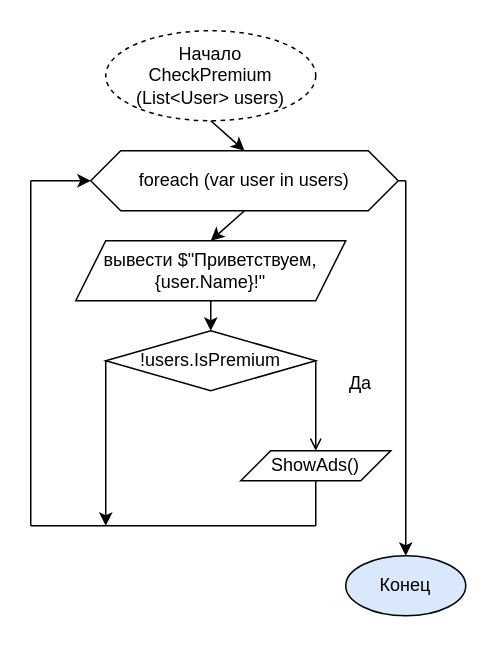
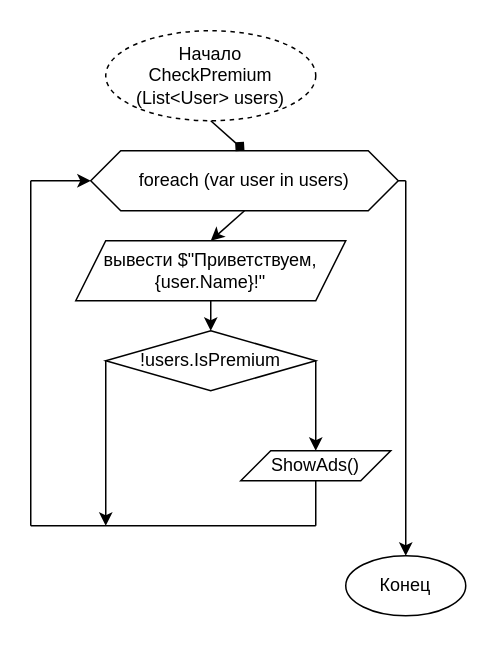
edge "Начало CheckPremium (List<User> users)" -> "foreach (var user in users)": arrowhead classic -> diamond
node "Да": removed
edge "!users.IsPremium" -> "ShowAds()": arrowhead open -> classic
node "Конец": fillcolor #dae8fc -> #ffffff
